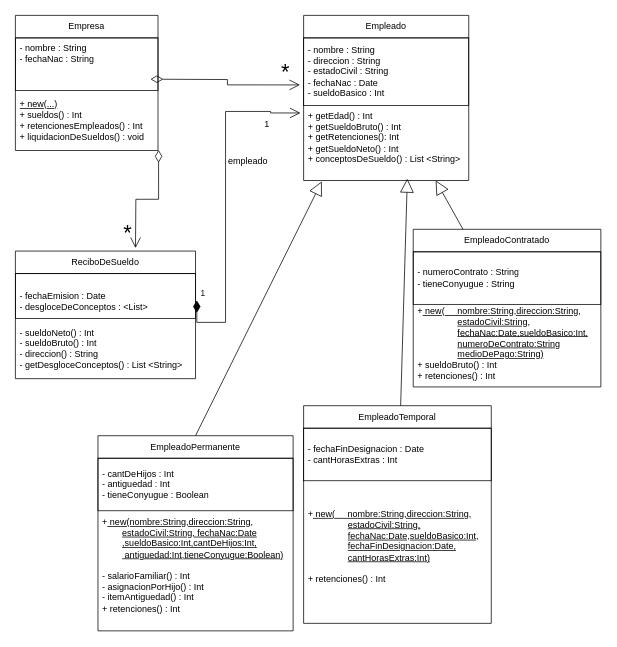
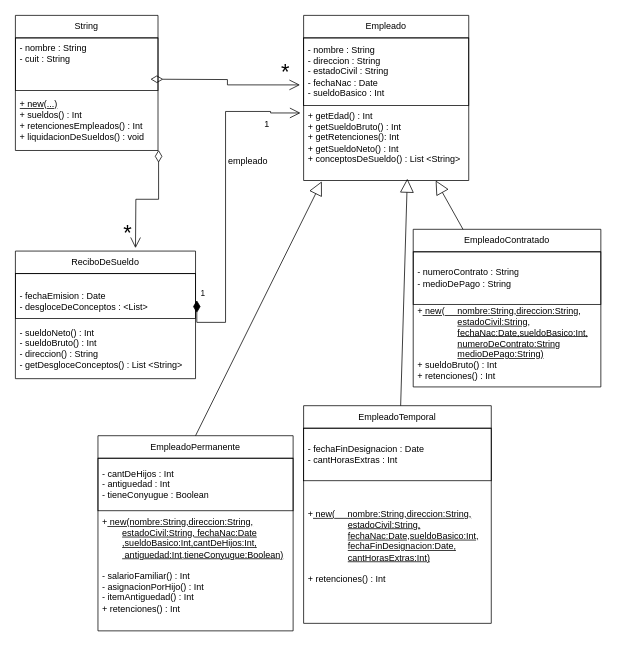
node "Empresa": label "Empresa" -> "String"
node "- nombre : String - fechaNac : String": label "- nombre : String - fechaNac : String" -> "- nombre : String - cuit : String"
node "- numeroContrato : String - tieneConyugue : String": label "- numeroContrato : String - tieneConyugue : String" -> "- numeroContrato : String - medioDePago : String"
